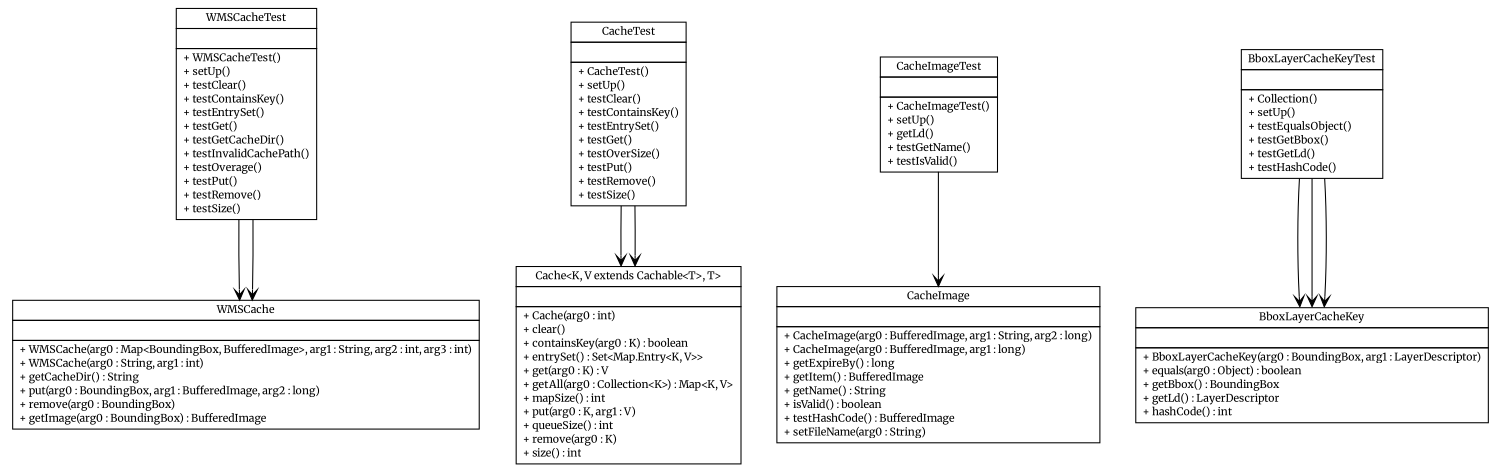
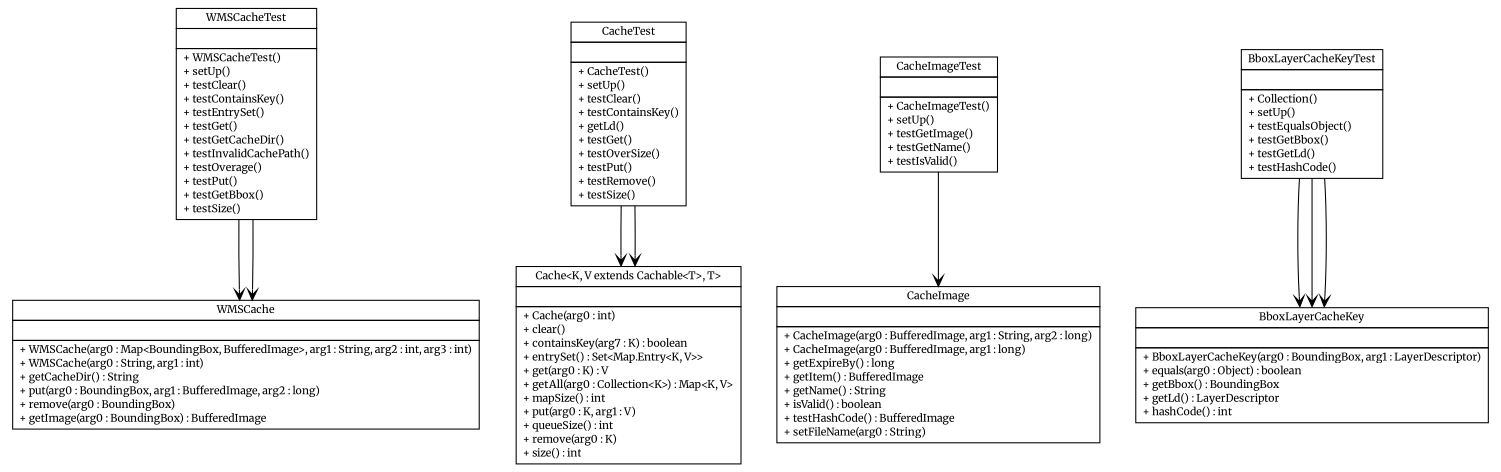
node "CacheTest": text "+ testEntrySet()" -> "+ getLd()"
node "CacheImageTest": text "+ getLd()" -> "+ testGetImage()"
node "WMSCacheTest": text "+ testRemove()" -> "+ testGetBbox()"
node "Cache<K, V extends Cachable<T>, T>": text "+ containsKey(arg0 : K) : boolean" -> "+ containsKey(arg7 : K) : boolean"
